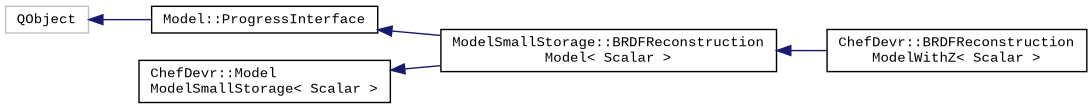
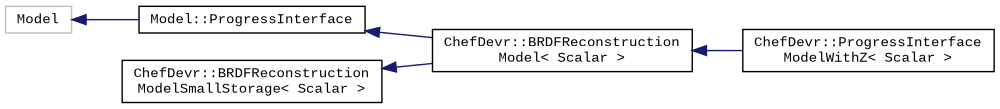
node "QObject": label "QObject" -> "Model"
node "ModelSmallStorage::BRDFReconstruction Model< Scalar >": label "ModelSmallStorage::BRDFReconstruction Model< Scalar >" -> "ChefDevr::BRDFReconstruction Model< Scalar >"
node "ChefDevr::BRDFReconstruction ModelWithZ< Scalar >": label "ChefDevr::BRDFReconstruction ModelWithZ< Scalar >" -> "ChefDevr::ProgressInterface ModelWithZ< Scalar >"
node "ChefDevr::Model ModelSmallStorage< Scalar >": label "ChefDevr::Model ModelSmallStorage< Scalar >" -> "ChefDevr::BRDFReconstruction ModelSmallStorage< Scalar >"
